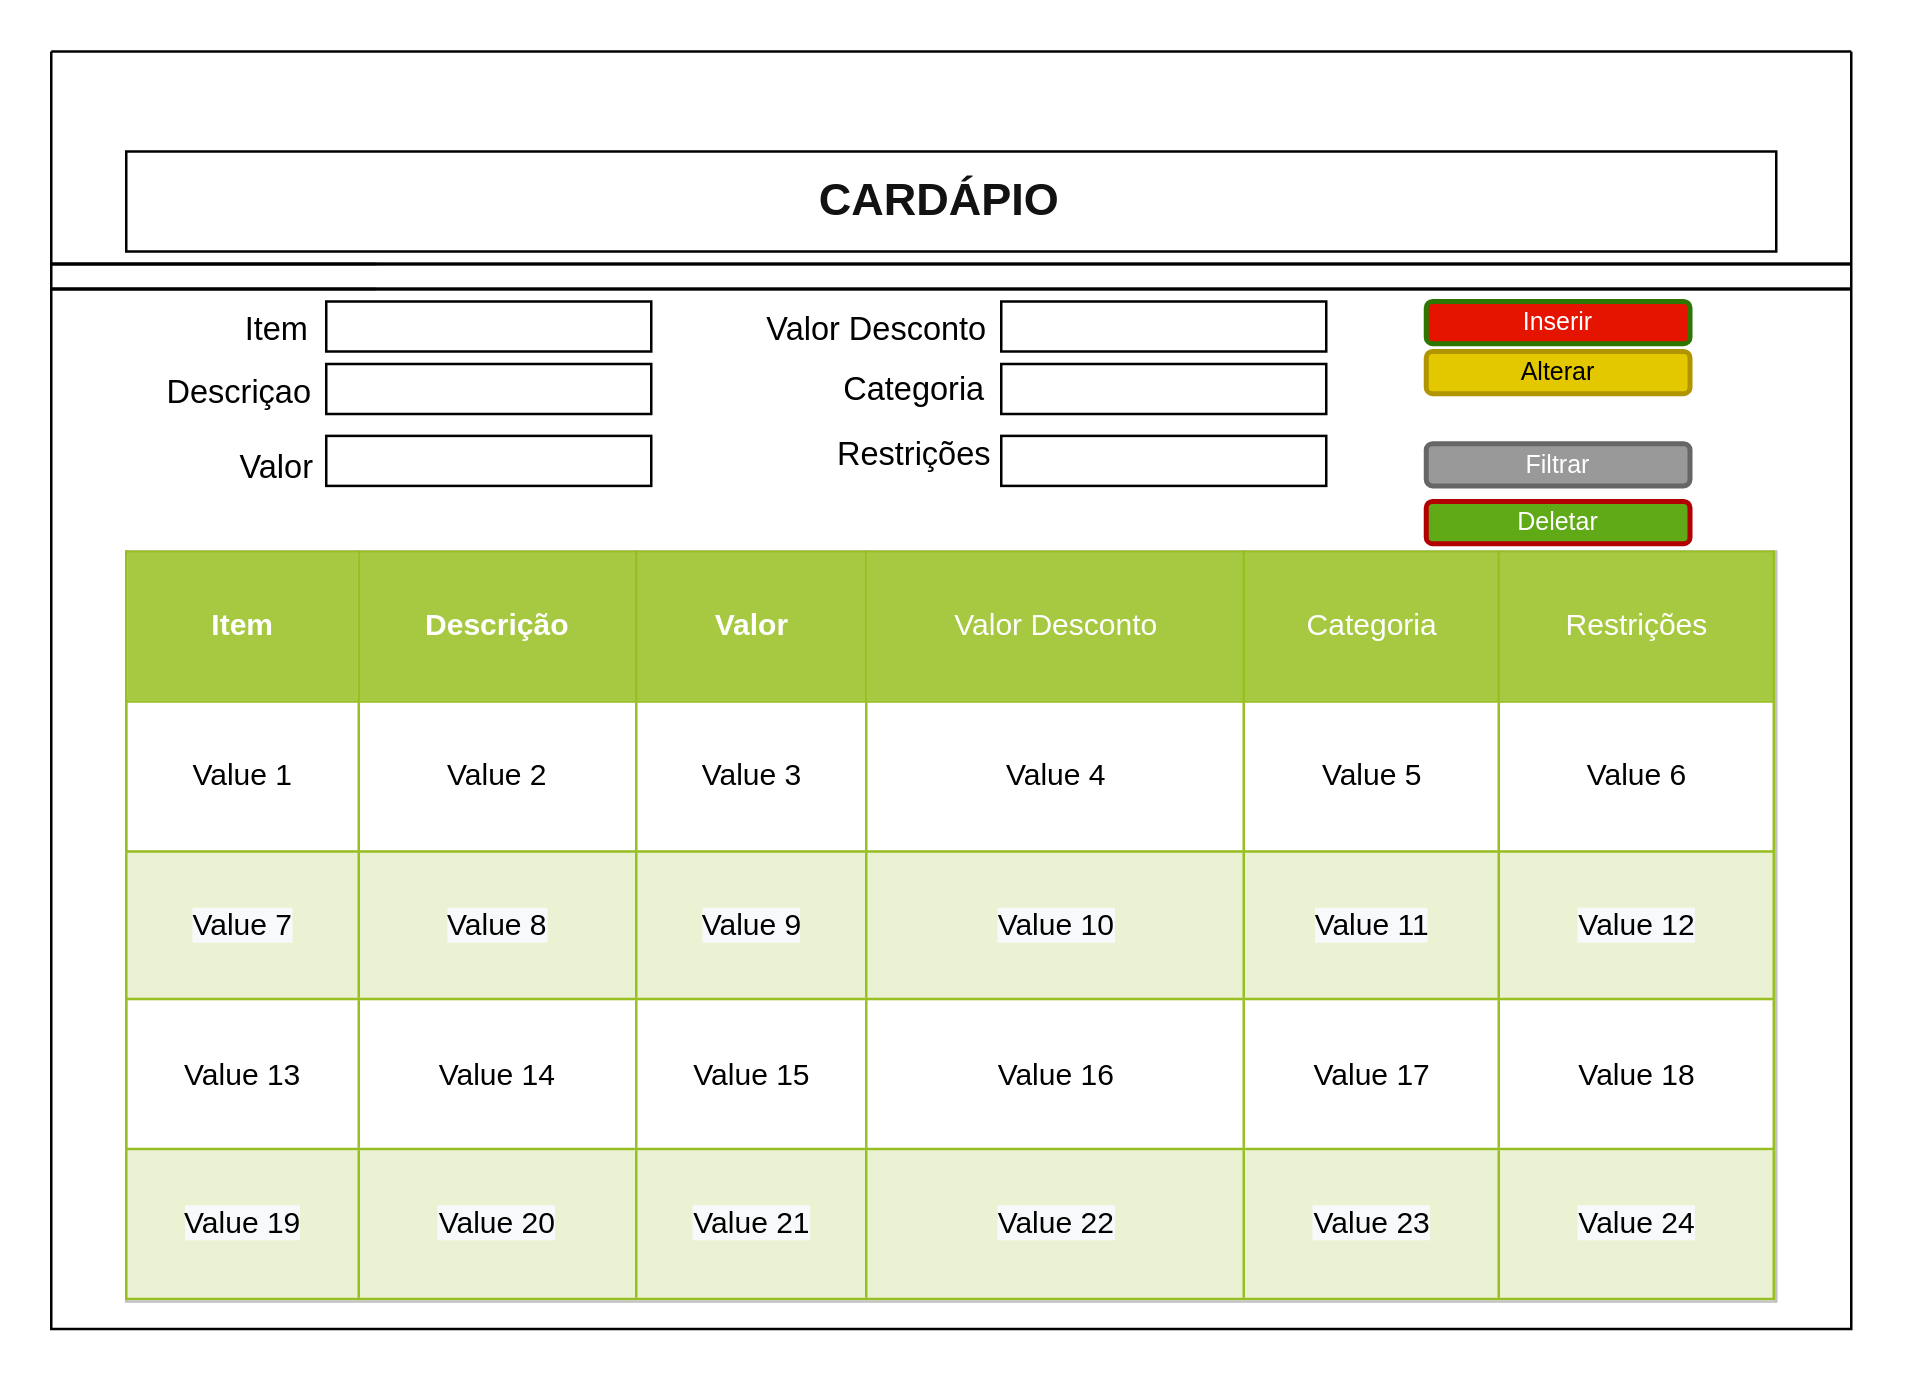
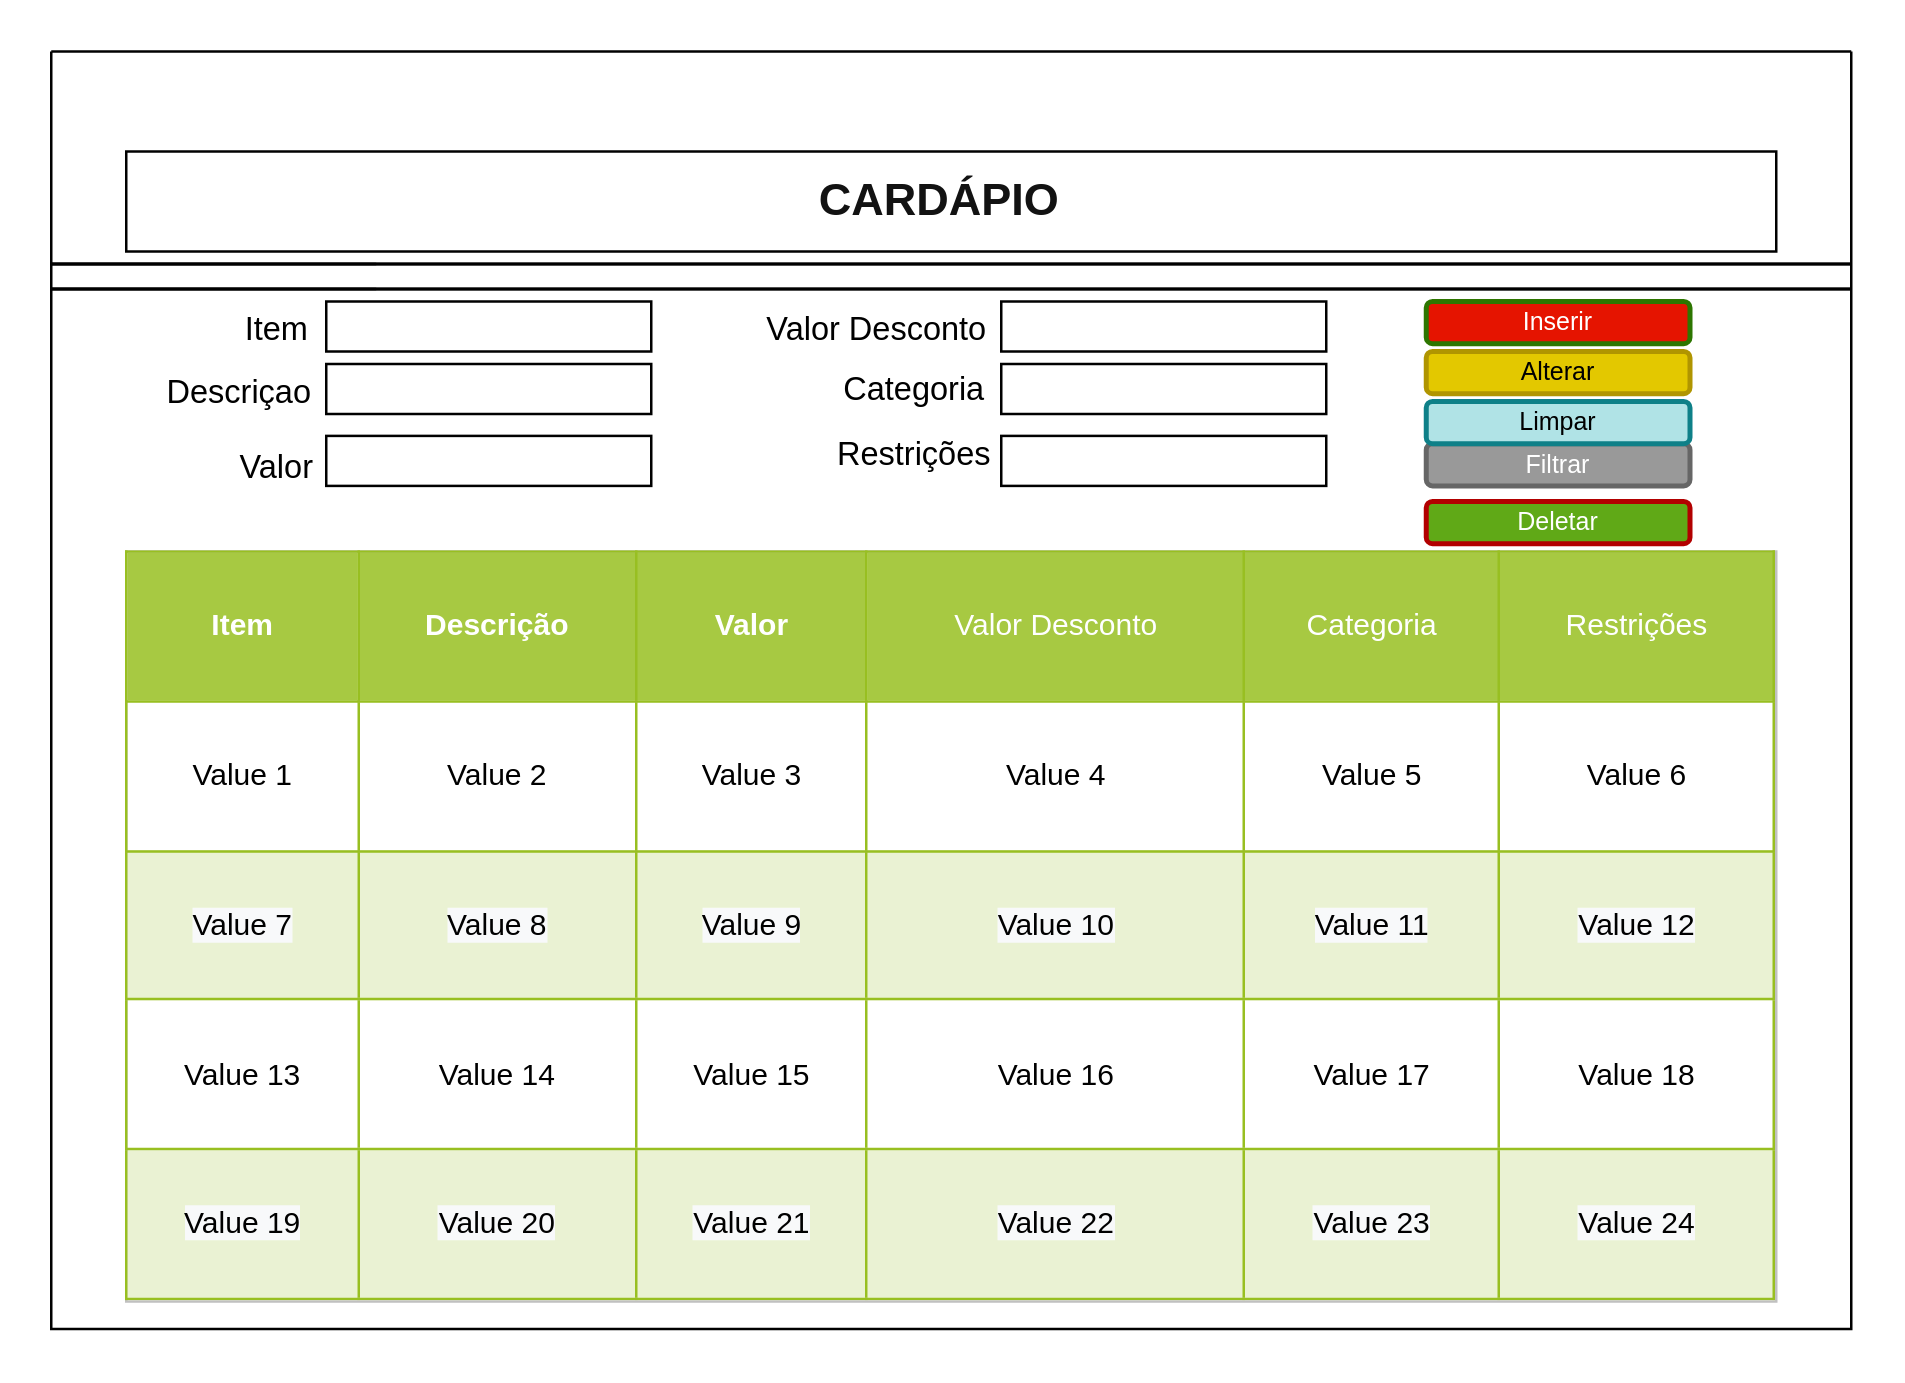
node "Limpar": added
